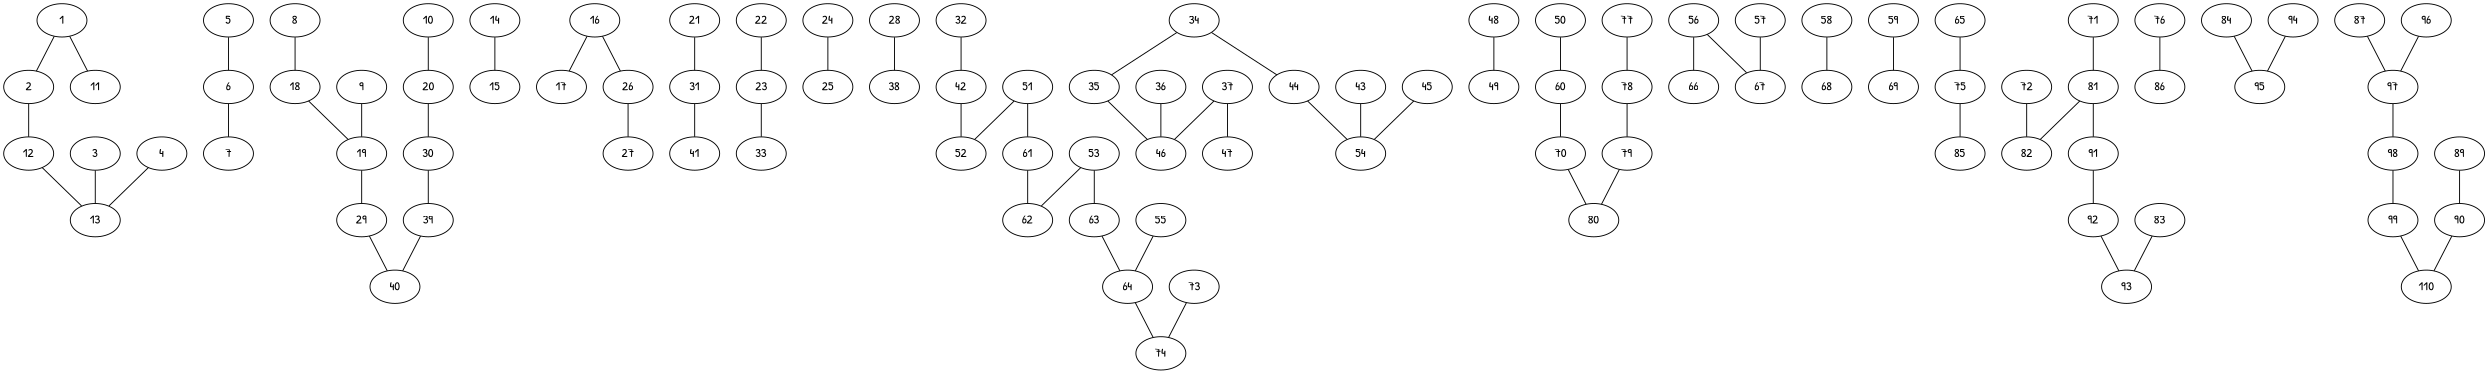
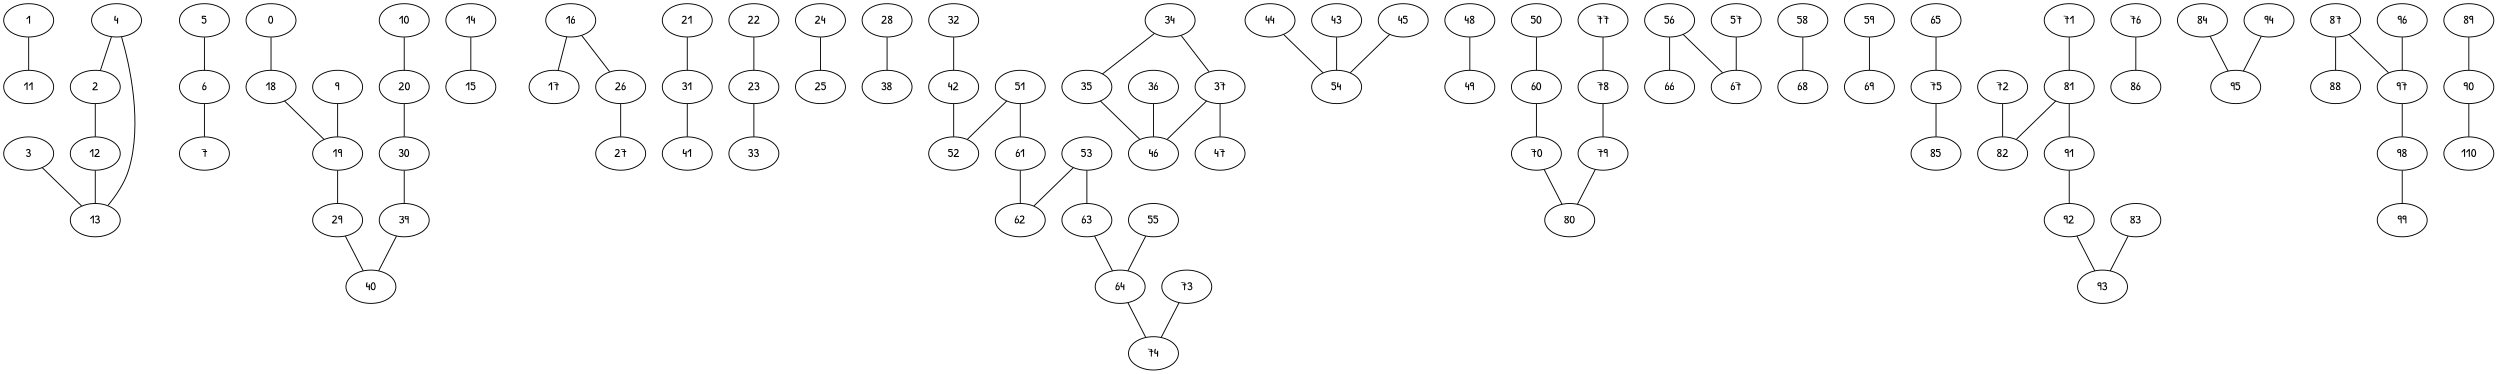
node "8": label "8" -> "0"
edge "1" -- "2": now "4" -- "2"
edge "34" -- "44": now "34" -- "37"
node "88": added
edge "99" -- "110": removed
